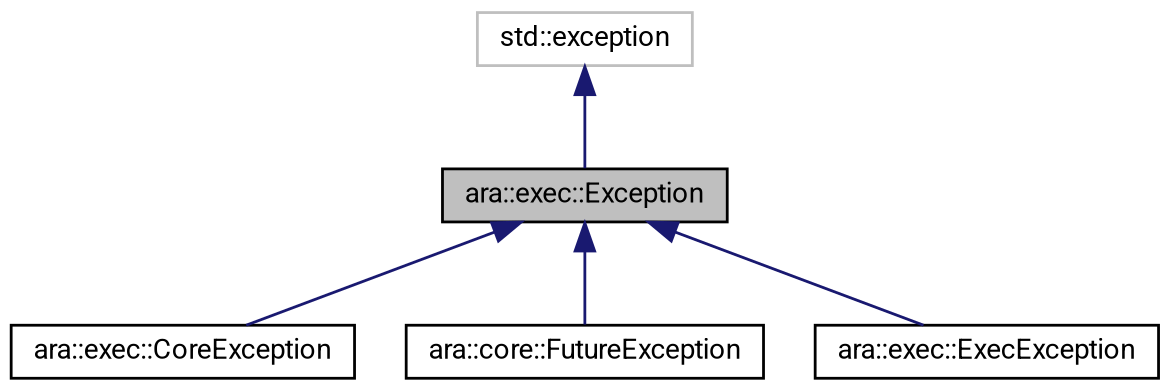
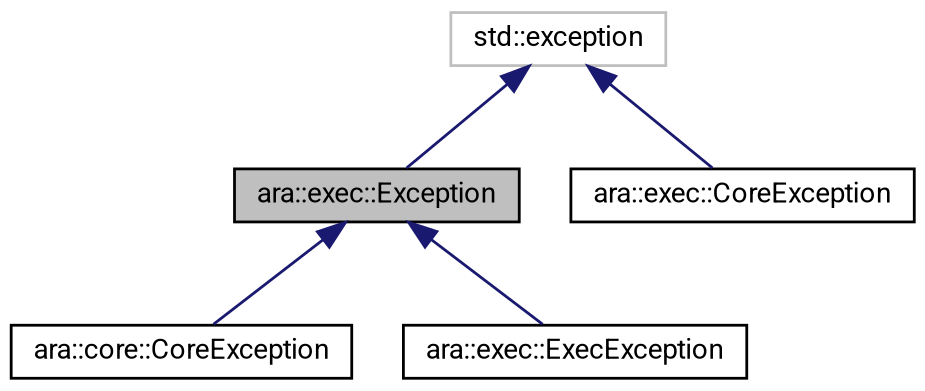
edge "ara::exec::CoreException" -> "ara::exec::Exception": now "ara::exec::CoreException" -> "std::exception"
node "ara::core::FutureException": label "ara::core::FutureException" -> "ara::core::CoreException"
